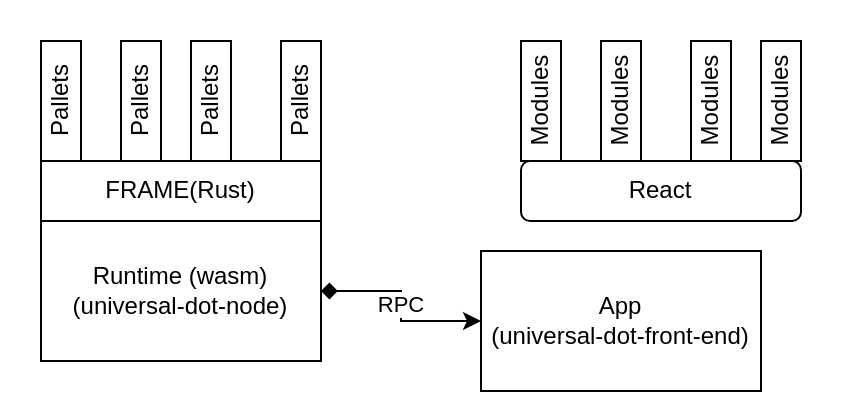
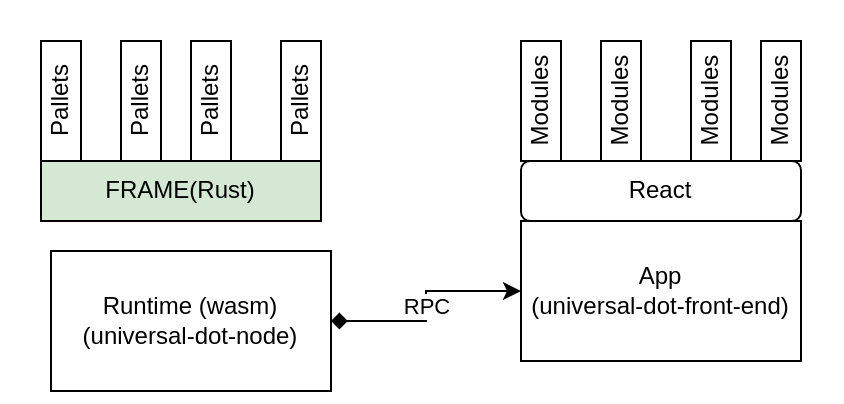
node "FRAME(Rust)": fillcolor #ffffff -> #d5e8d4
node "Runtime (wasm) (universal-dot-node)": moved (181, 291) -> (191, 321)
node "App (universal-dot-front-end)": moved (621, 321) -> (661, 291)
